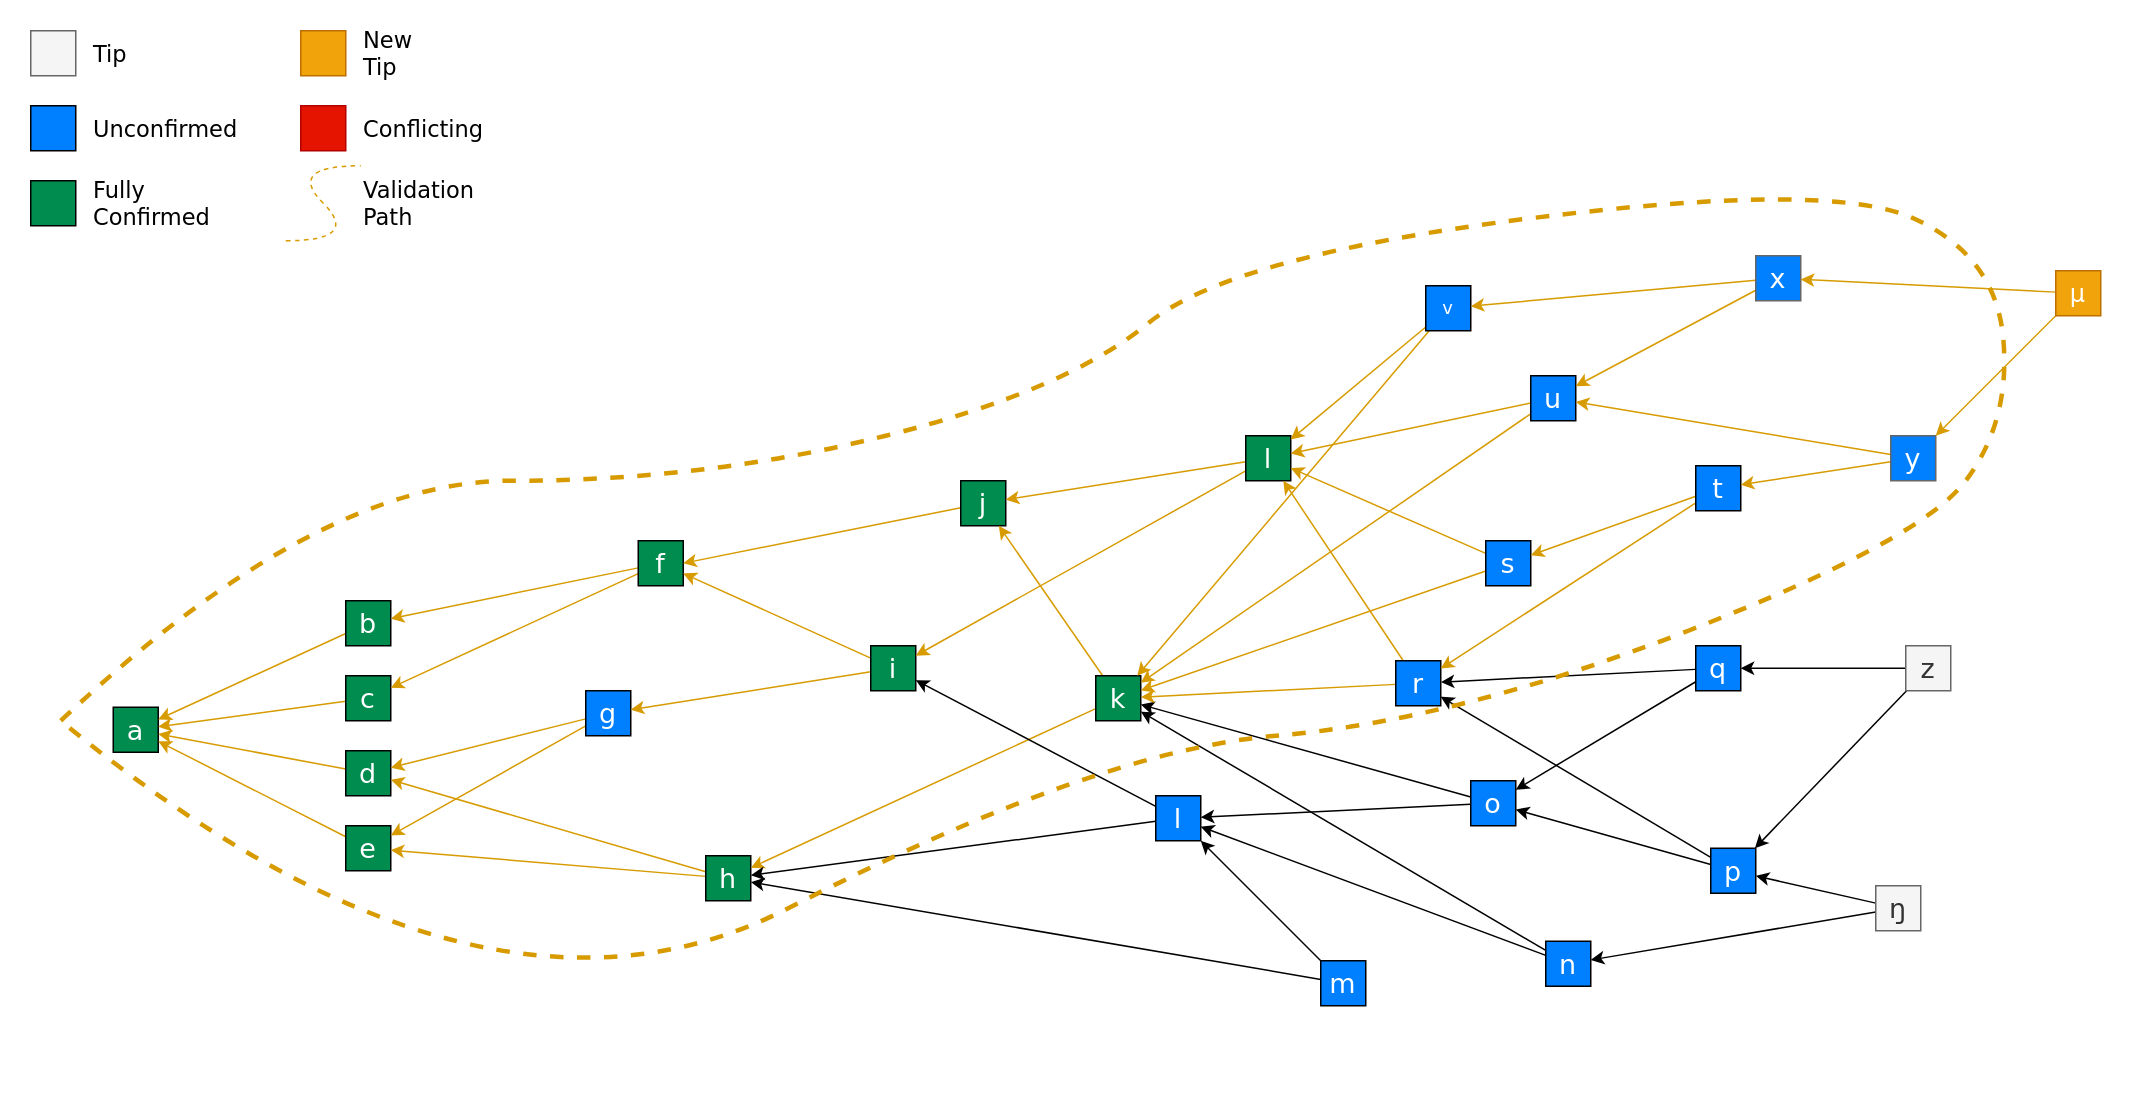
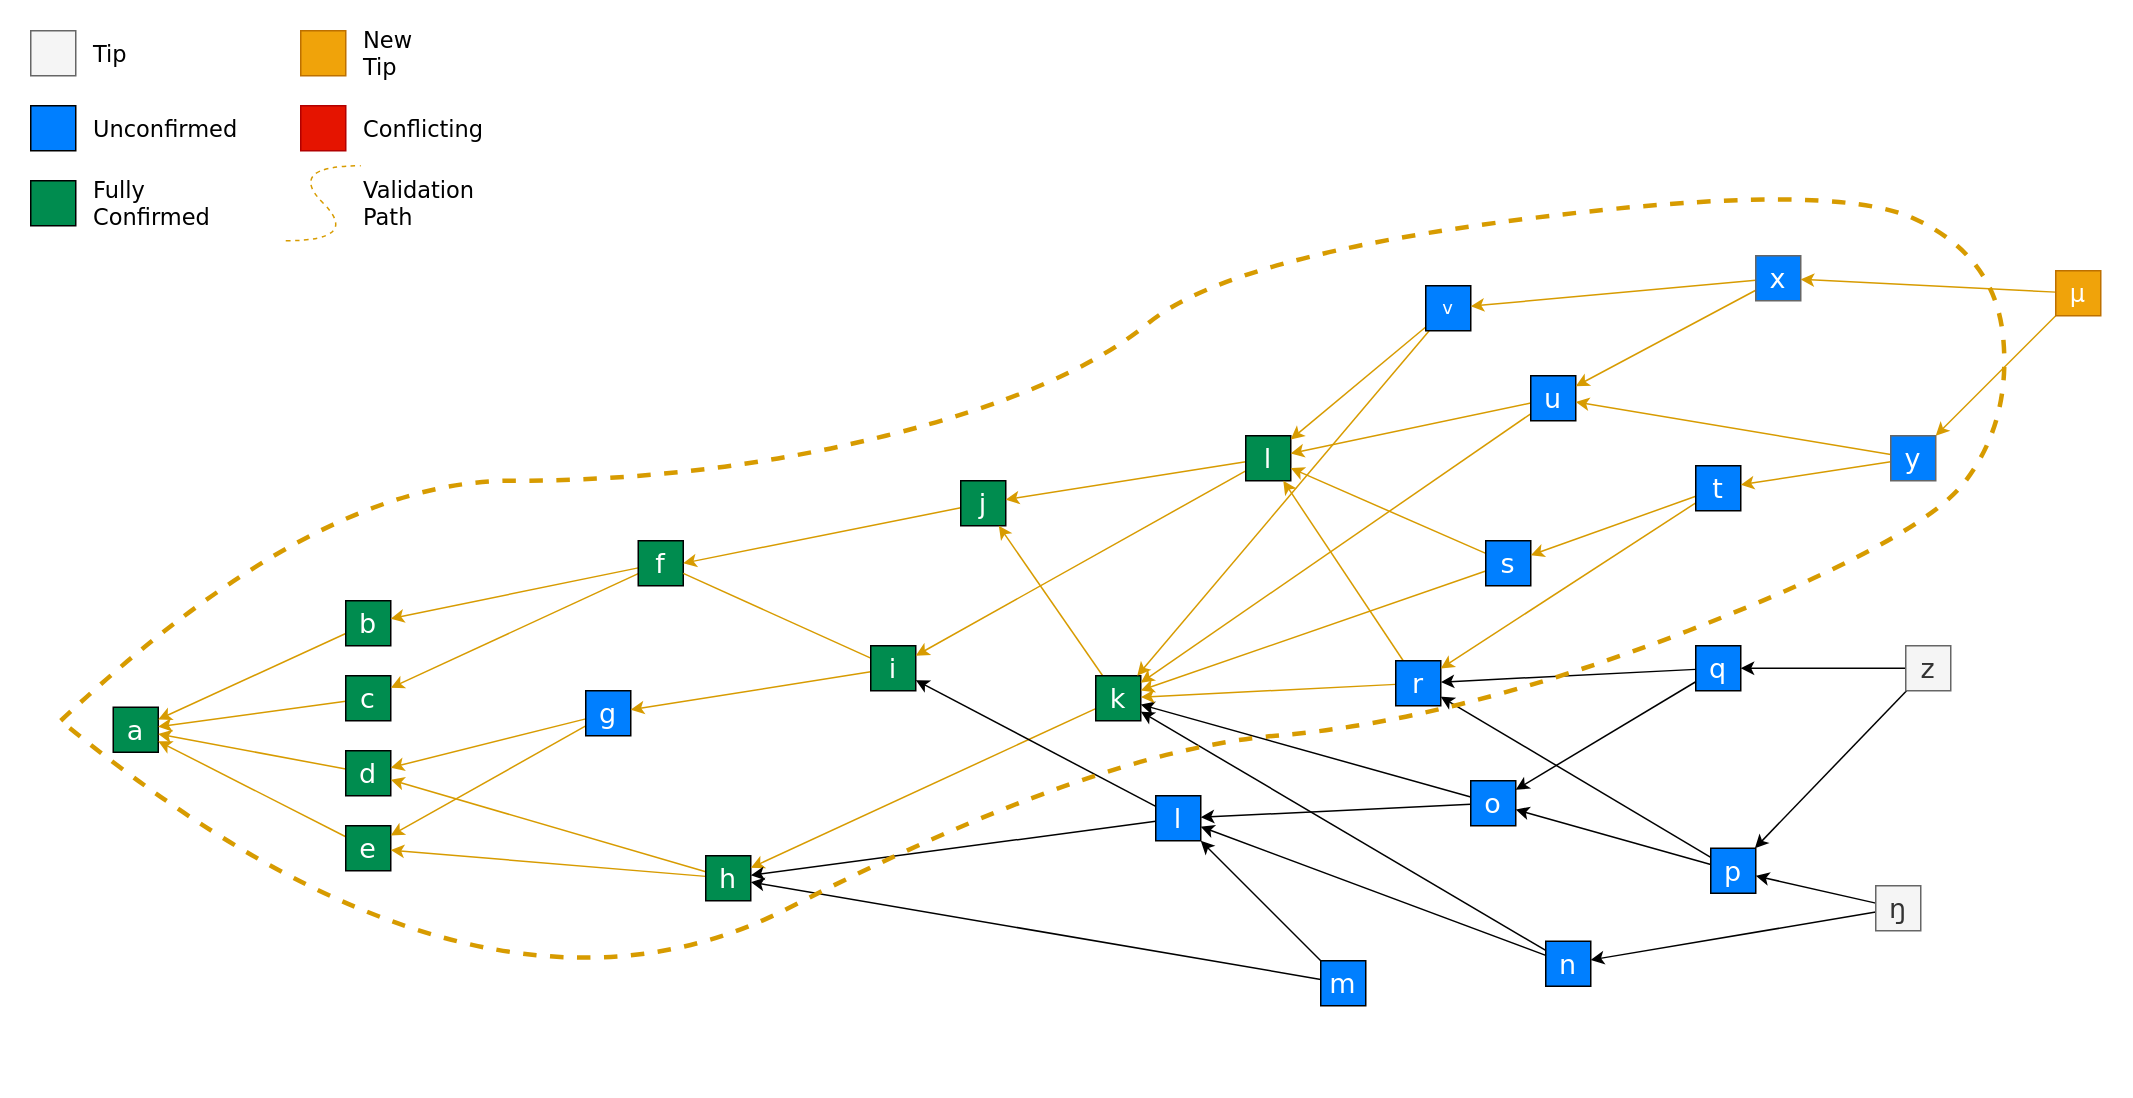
edge "i" -> "f": arrowhead classic -> none
